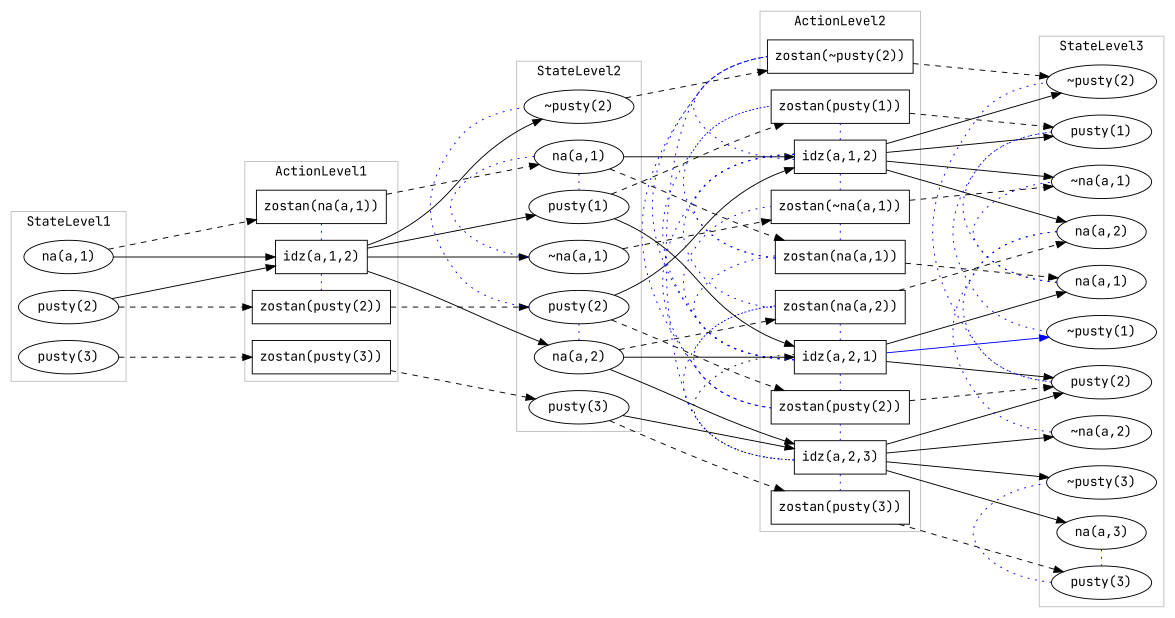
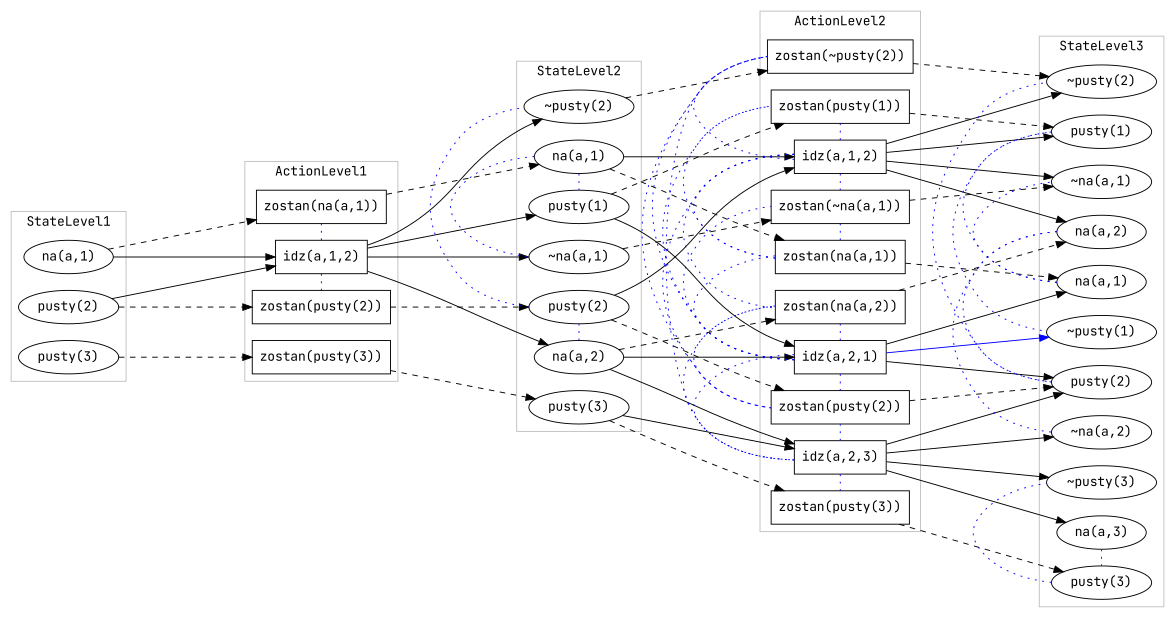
edge "idz(a,2,1)" -- "idz(a,2,3)": color black -> blue
